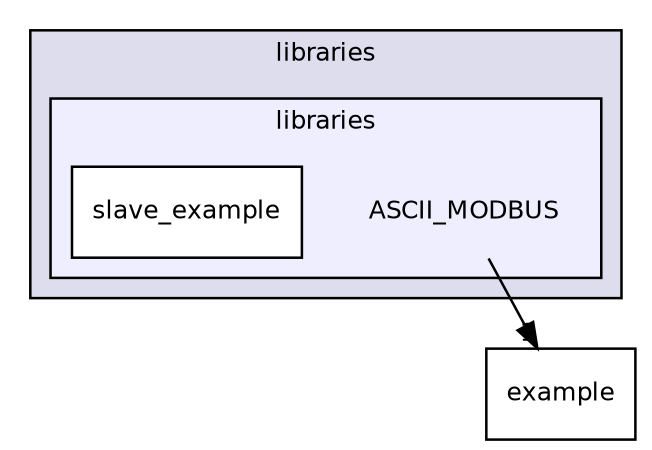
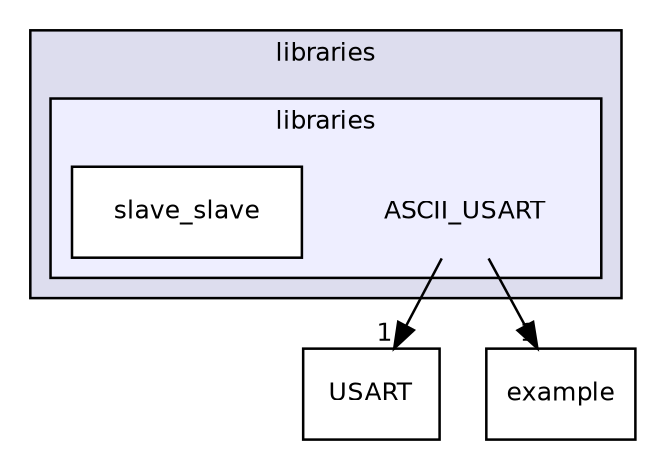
node "slave_example": label "slave_example" -> "slave_slave"
node "ASCII_MODBUS": label "ASCII_MODBUS" -> "ASCII_USART"
node "USART": added
